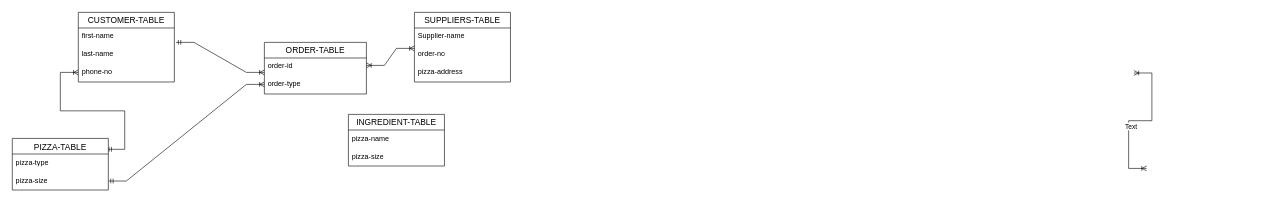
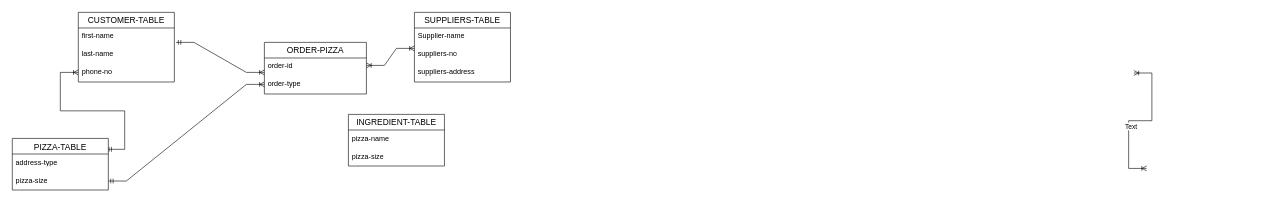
node "ORDER-TABLE": label "ORDER-TABLE" -> "ORDER-PIZZA"
node "order-no": label "order-no" -> "suppliers-no"
node "pizza-address": label "pizza-address" -> "suppliers-address"
node "pizza-type": label "pizza-type" -> "address-type"
